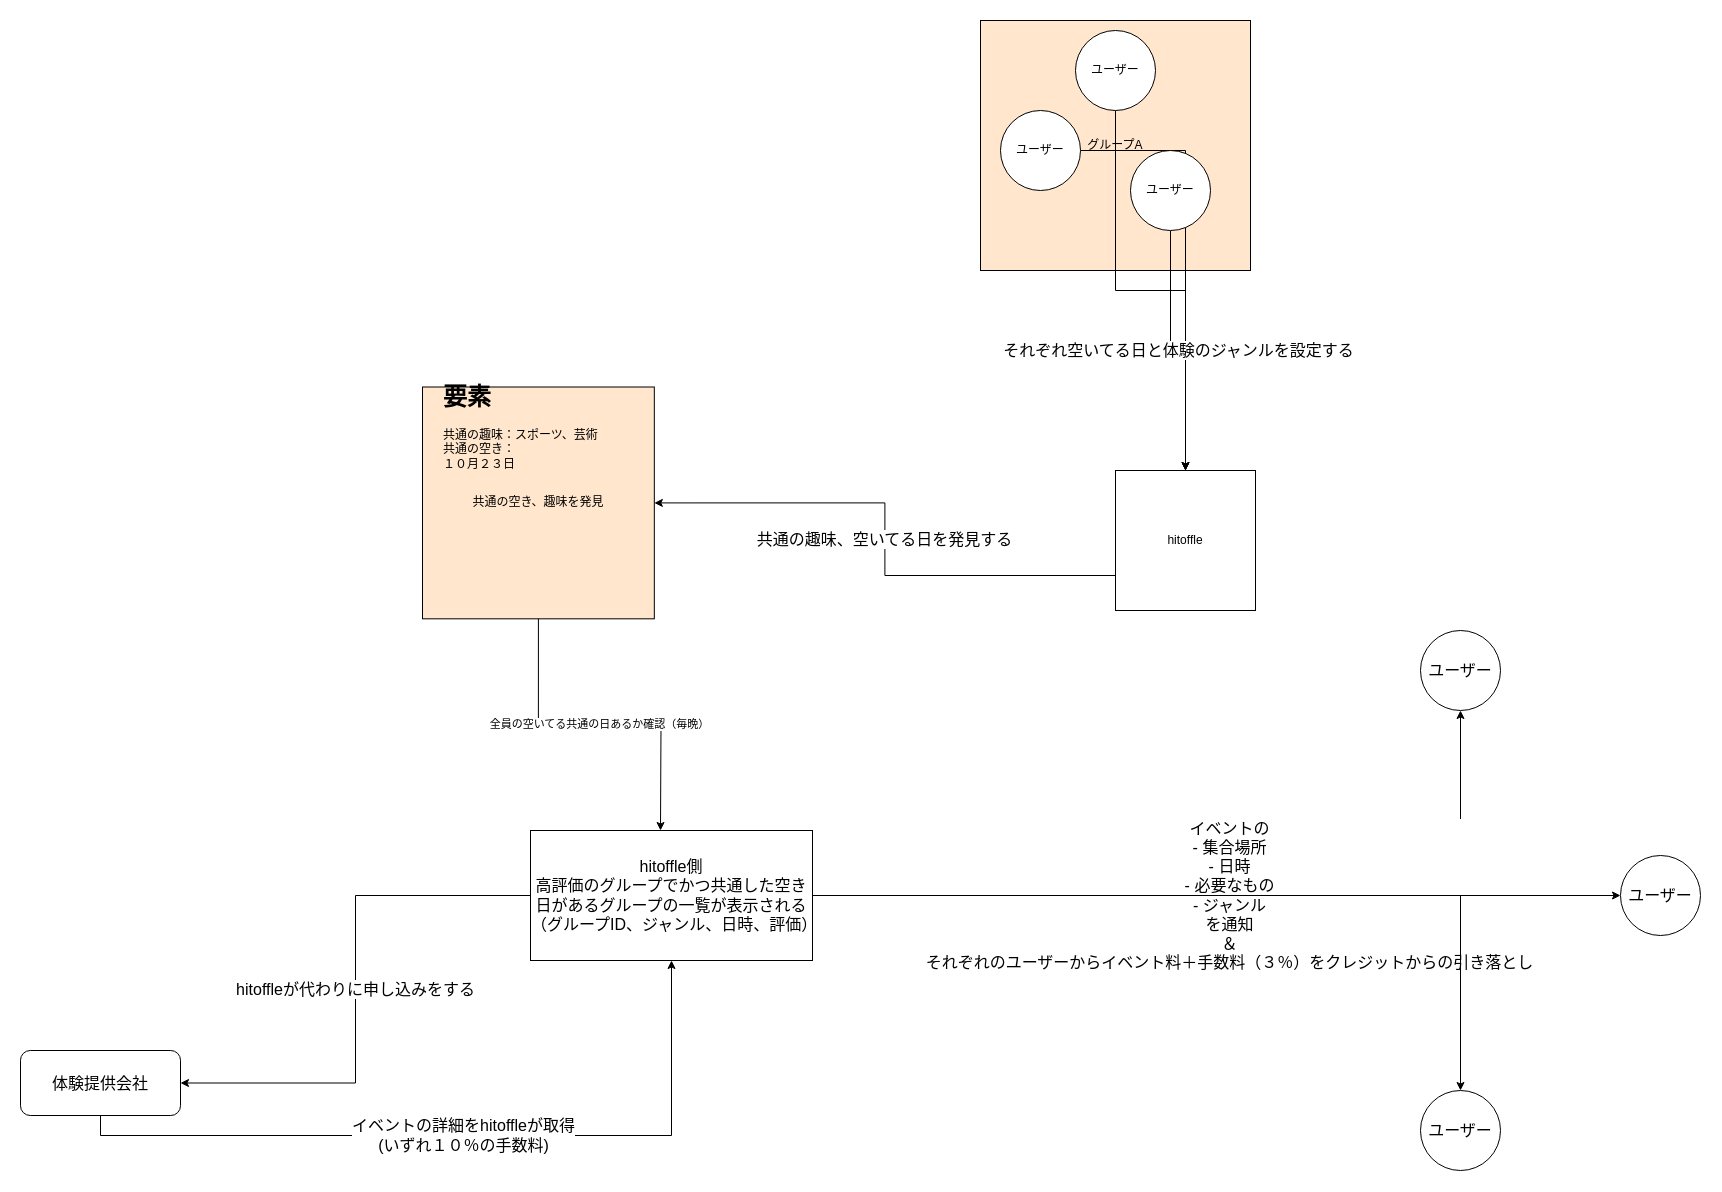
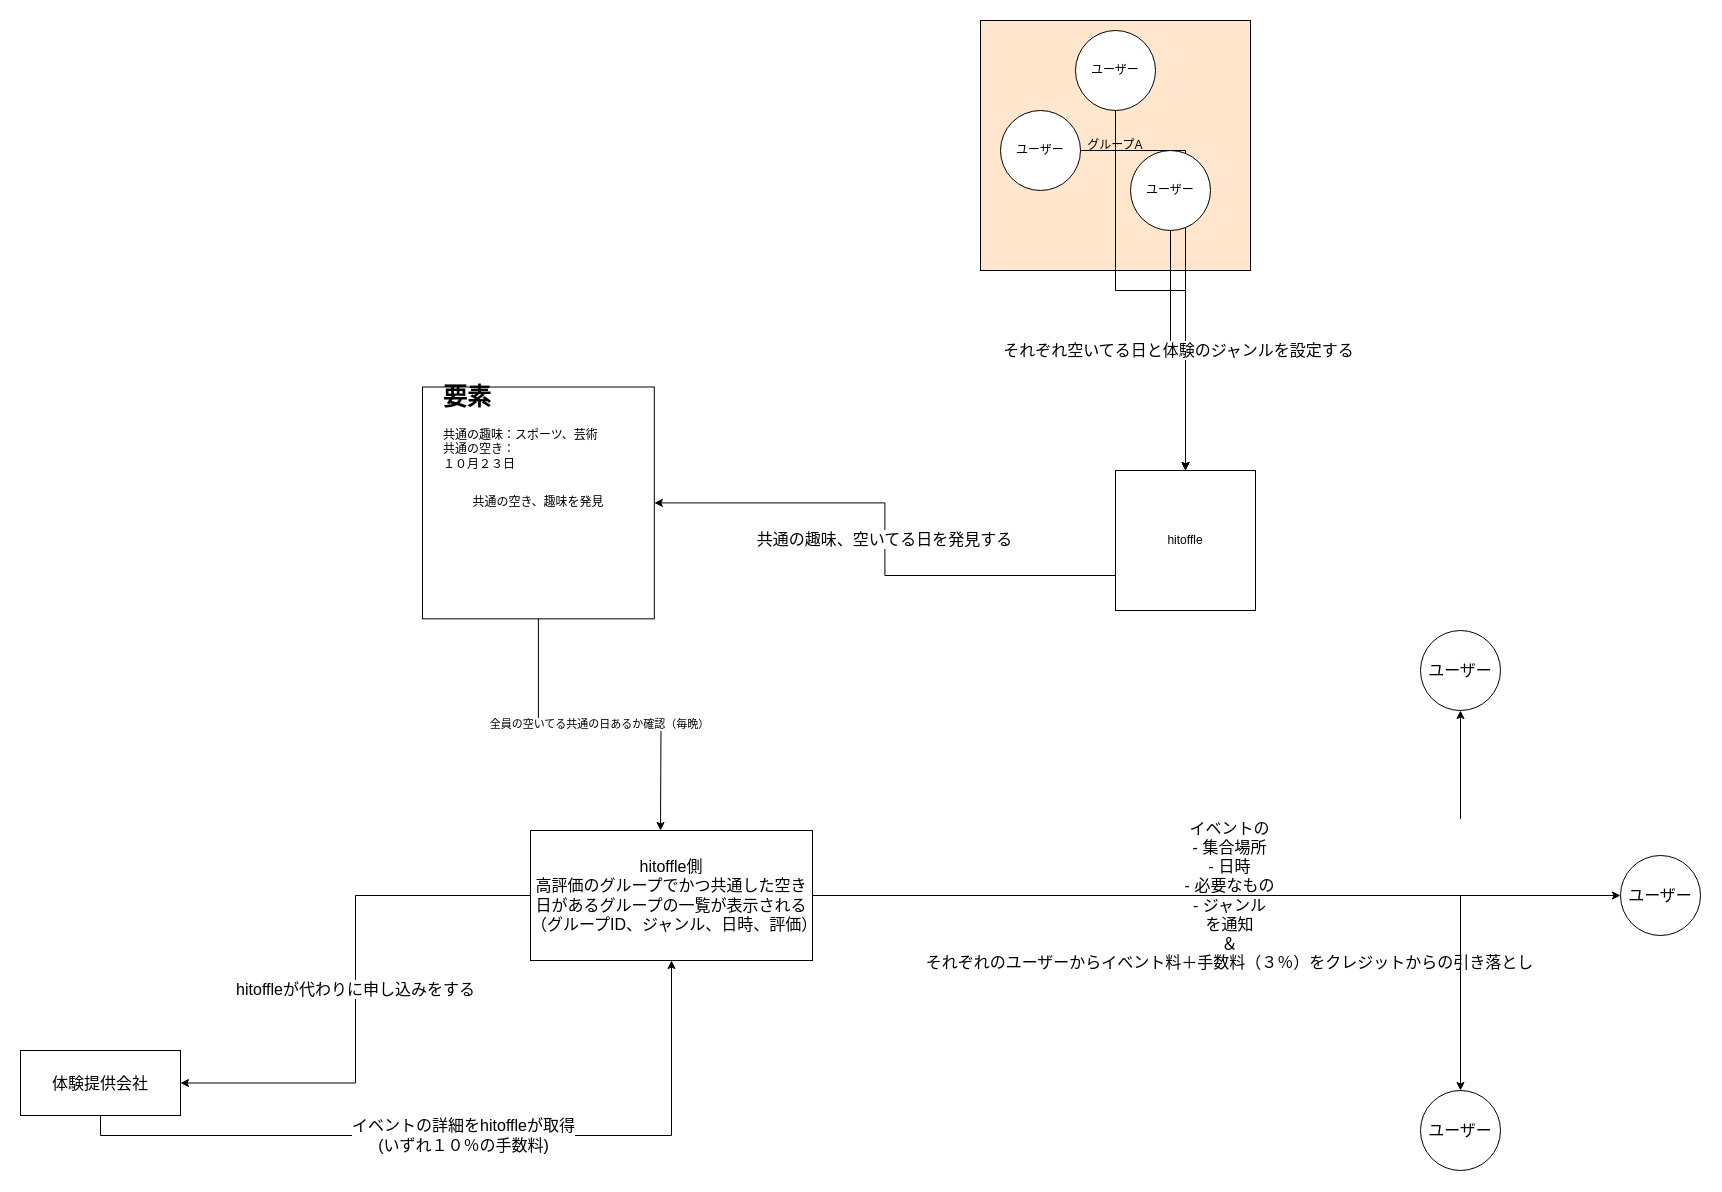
node "共通の空き、趣味を発見": fillcolor #ffe6cc -> #ffffff
node "体験提供会社": shape rounded rectangle -> rectangle
